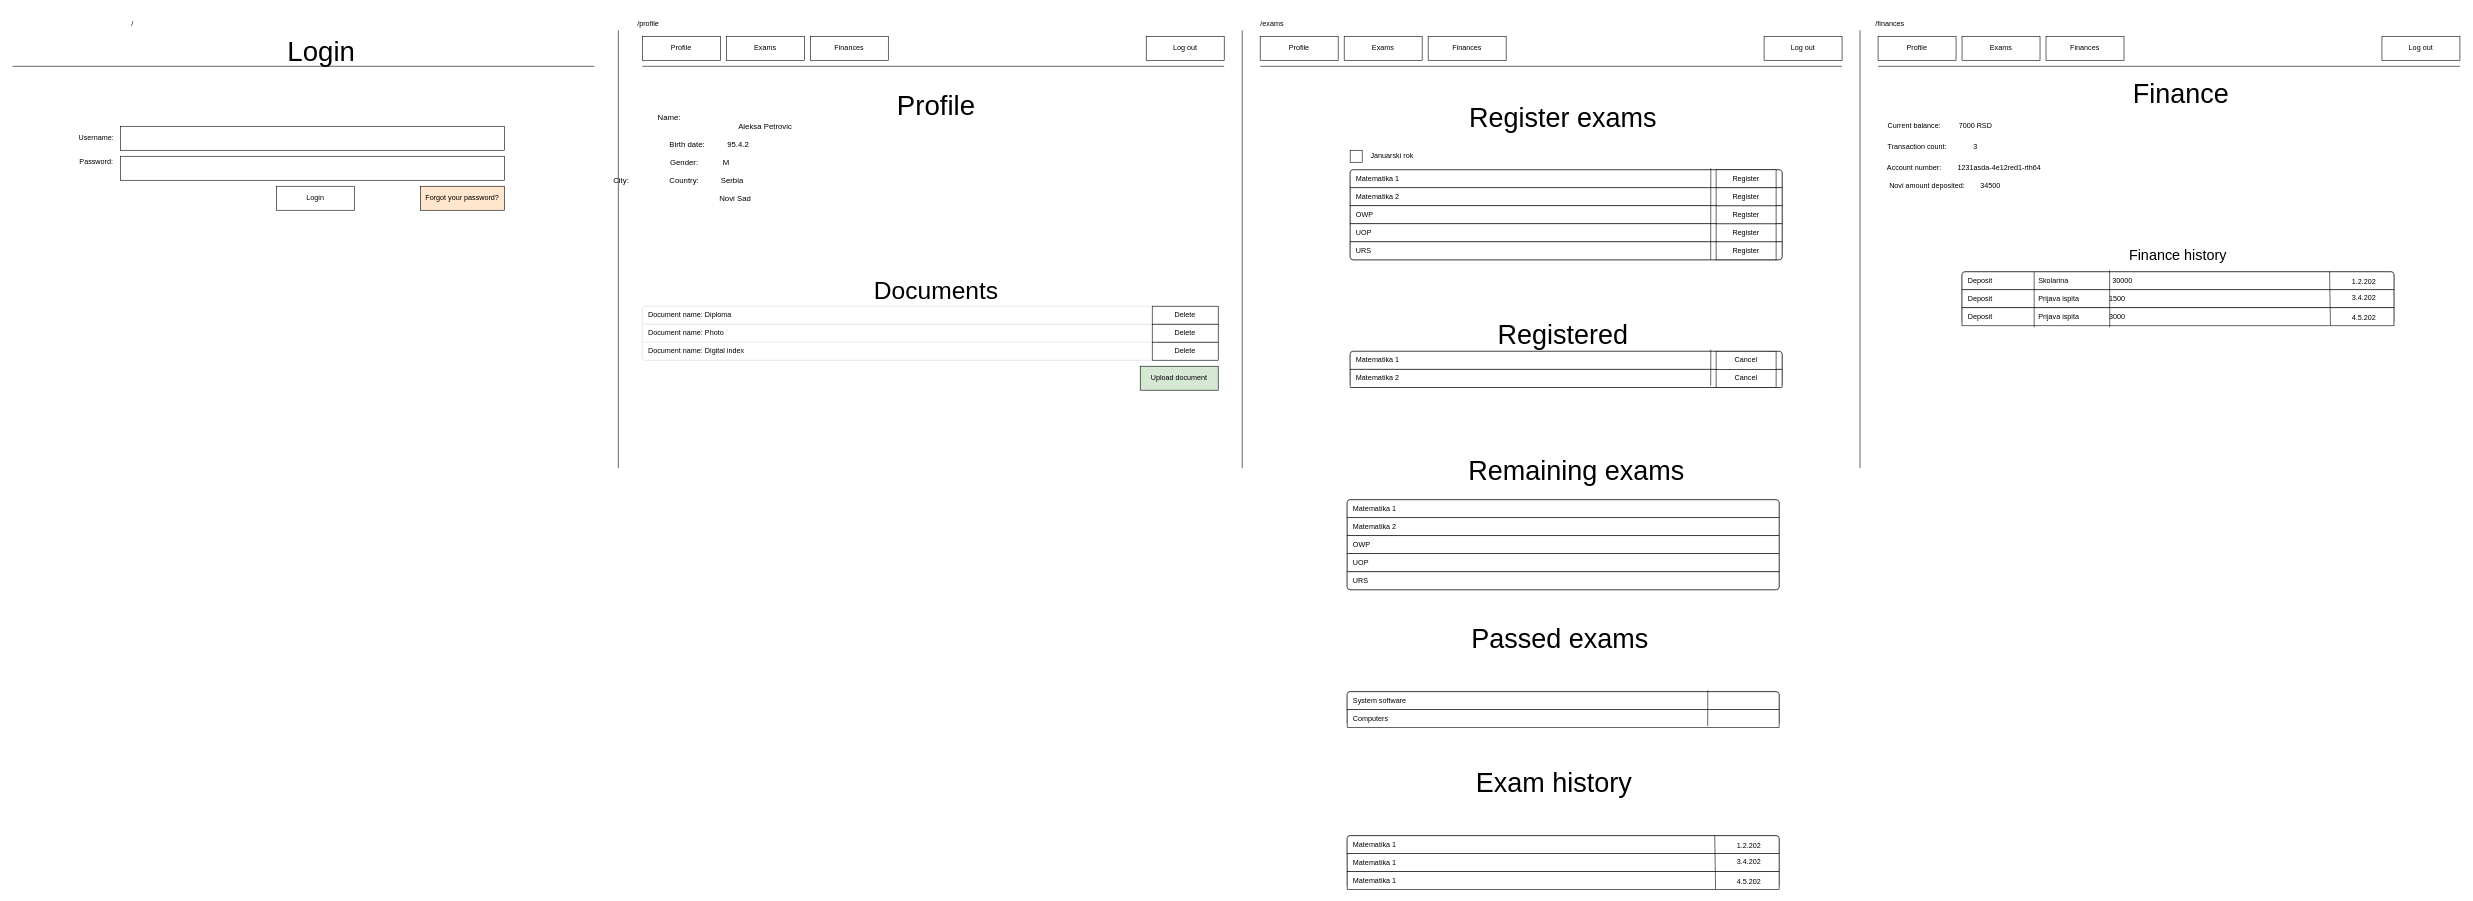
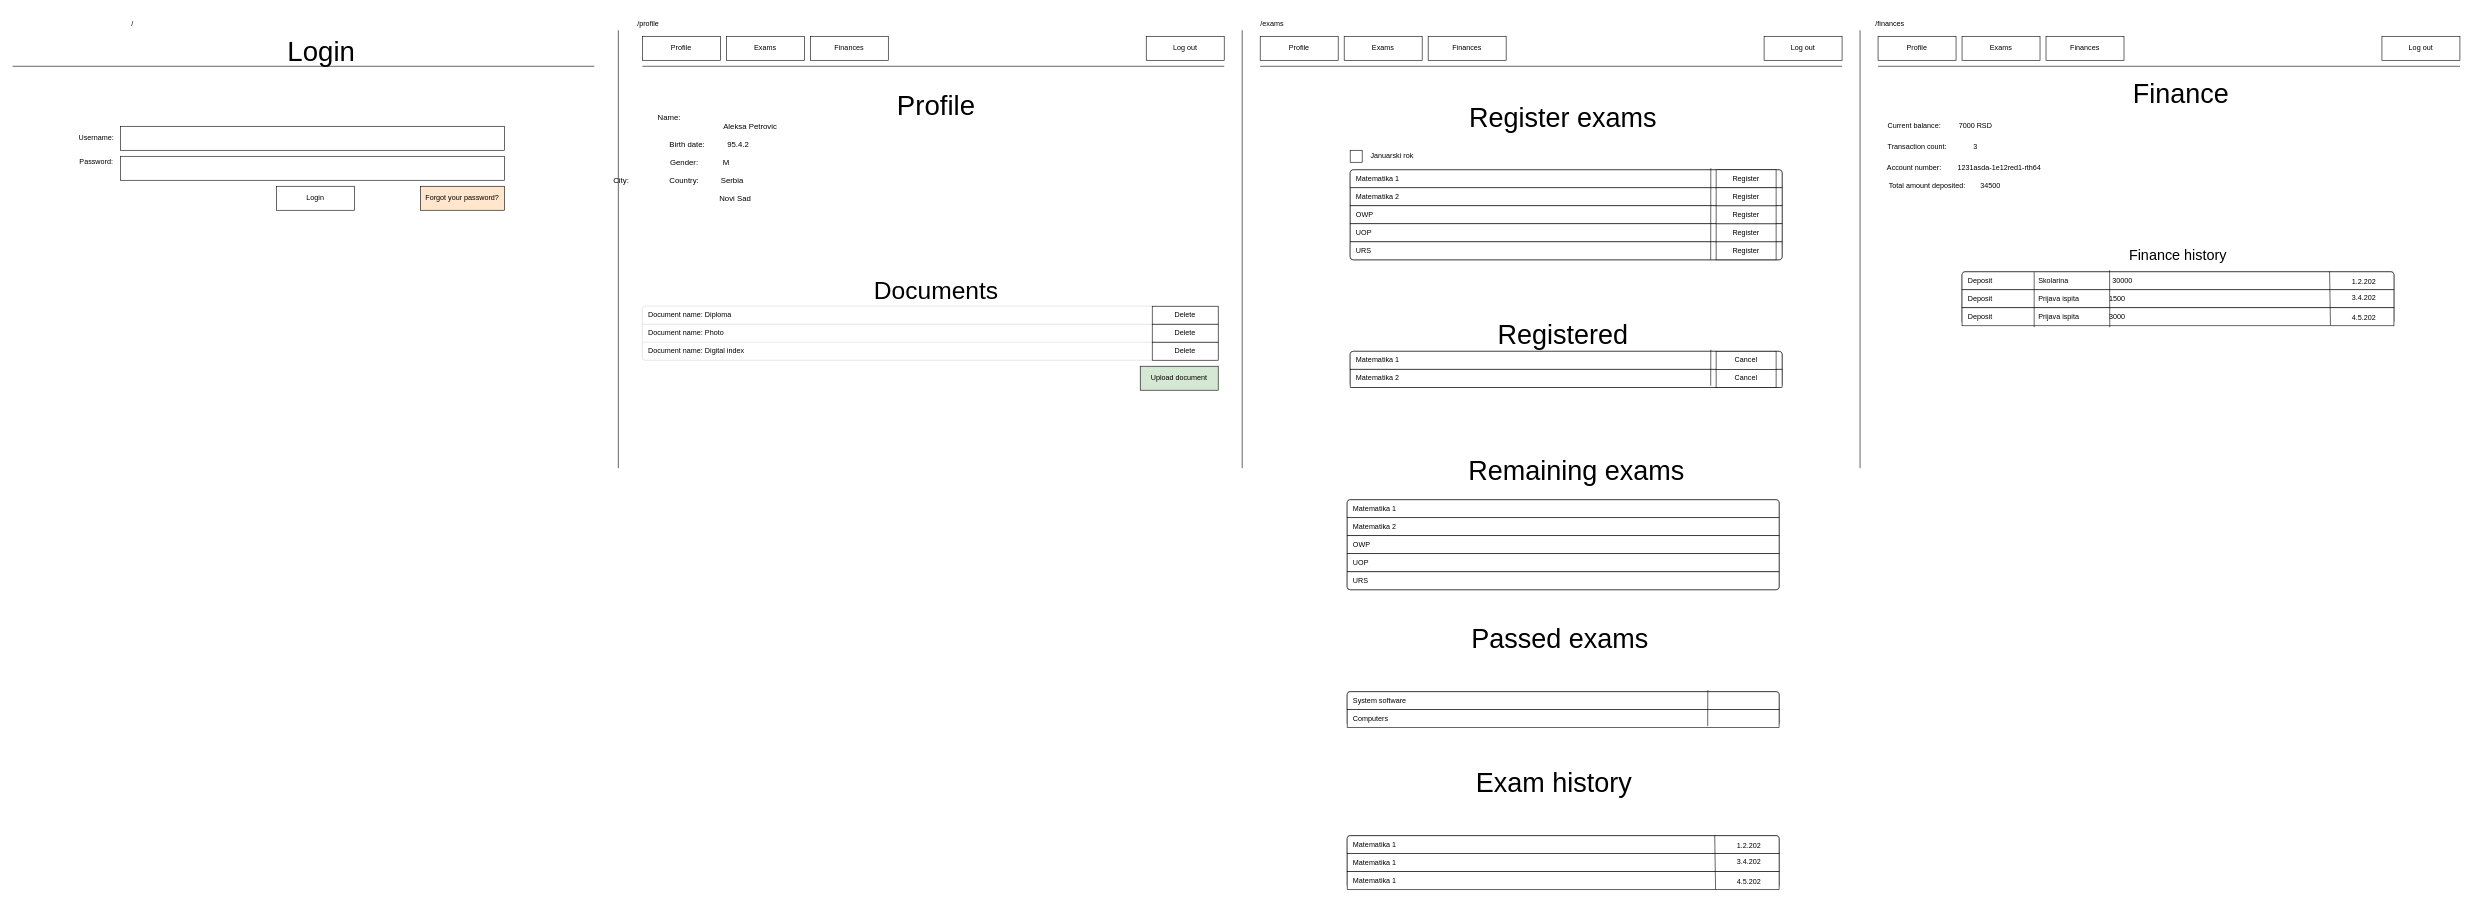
node "Aleksa Petrovic": moved (765, 126) -> (750, 126)
node "1231asda-4e12red1-rth64": label "1231asda-4e12red1-rth64" -> "1231asda-1e12red1-rth64"
node "Novi amount deposited:": label "Novi amount deposited:" -> "Total amount deposited:"
